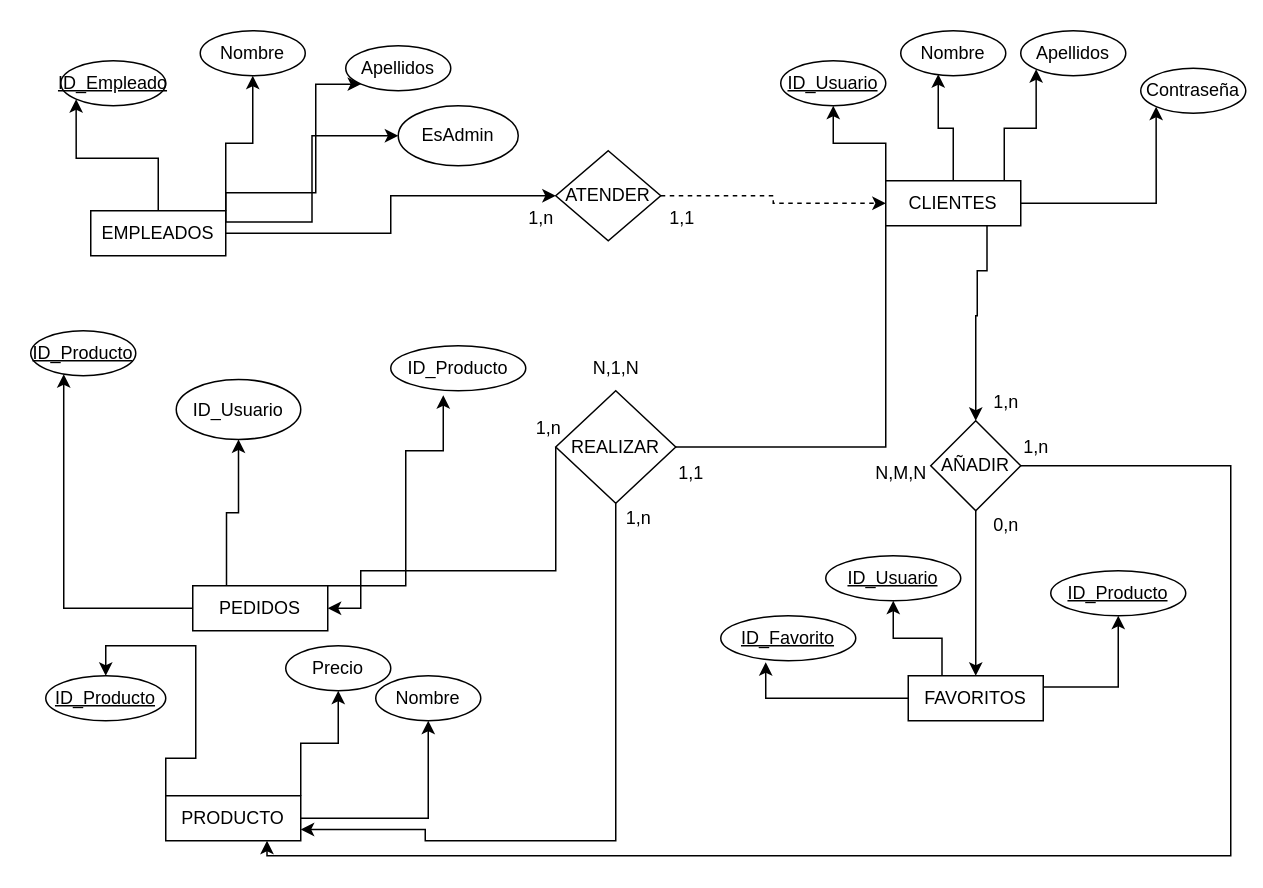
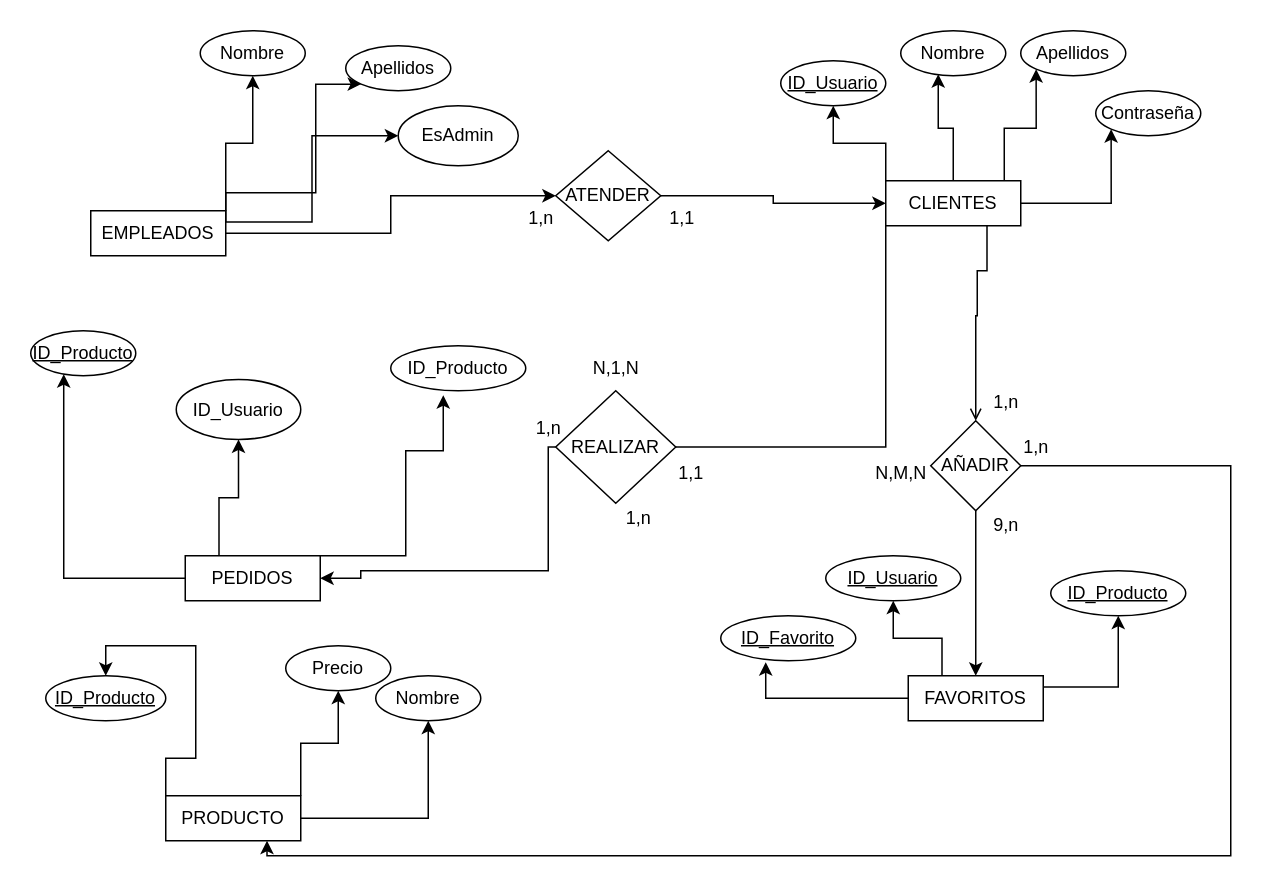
node "ID_Empleado": removed
node "Contraseña": moved (1193, 91) -> (1148, 113)
edge "EMPLEADOS" -> "ID_Empleado": removed
edge "ATENDER" -> "CLIENTES": style dashed -> solid
edge "CLIENTES" -> "AÑADIR": arrowhead classic -> open
node "0,n": label "0,n" -> "9,n"
node "PEDIDOS": moved (260, 608) -> (253, 578)
edge "REALIZAR" -> "PRODUCTO": removed
